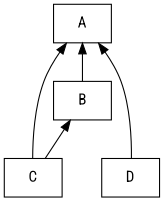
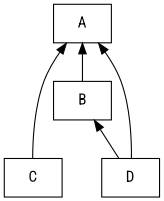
edge "C" -> "B": now "D" -> "B"
